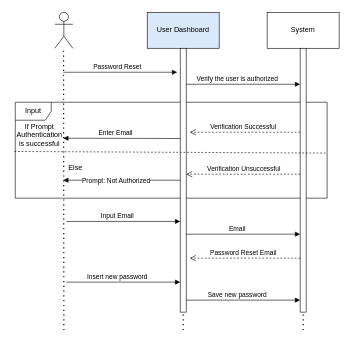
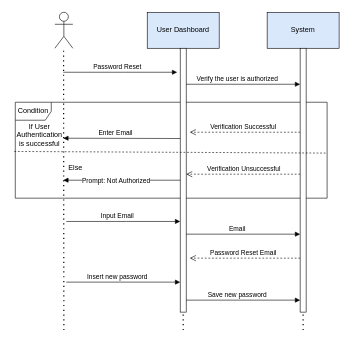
node "System": fillcolor #ffffff -> #dae8fc
node "Input": label "Input" -> "Condition"
node "If Prompt Authentication is successful": label "If Prompt Authentication is successful" -> "If User Authentication is successful"
